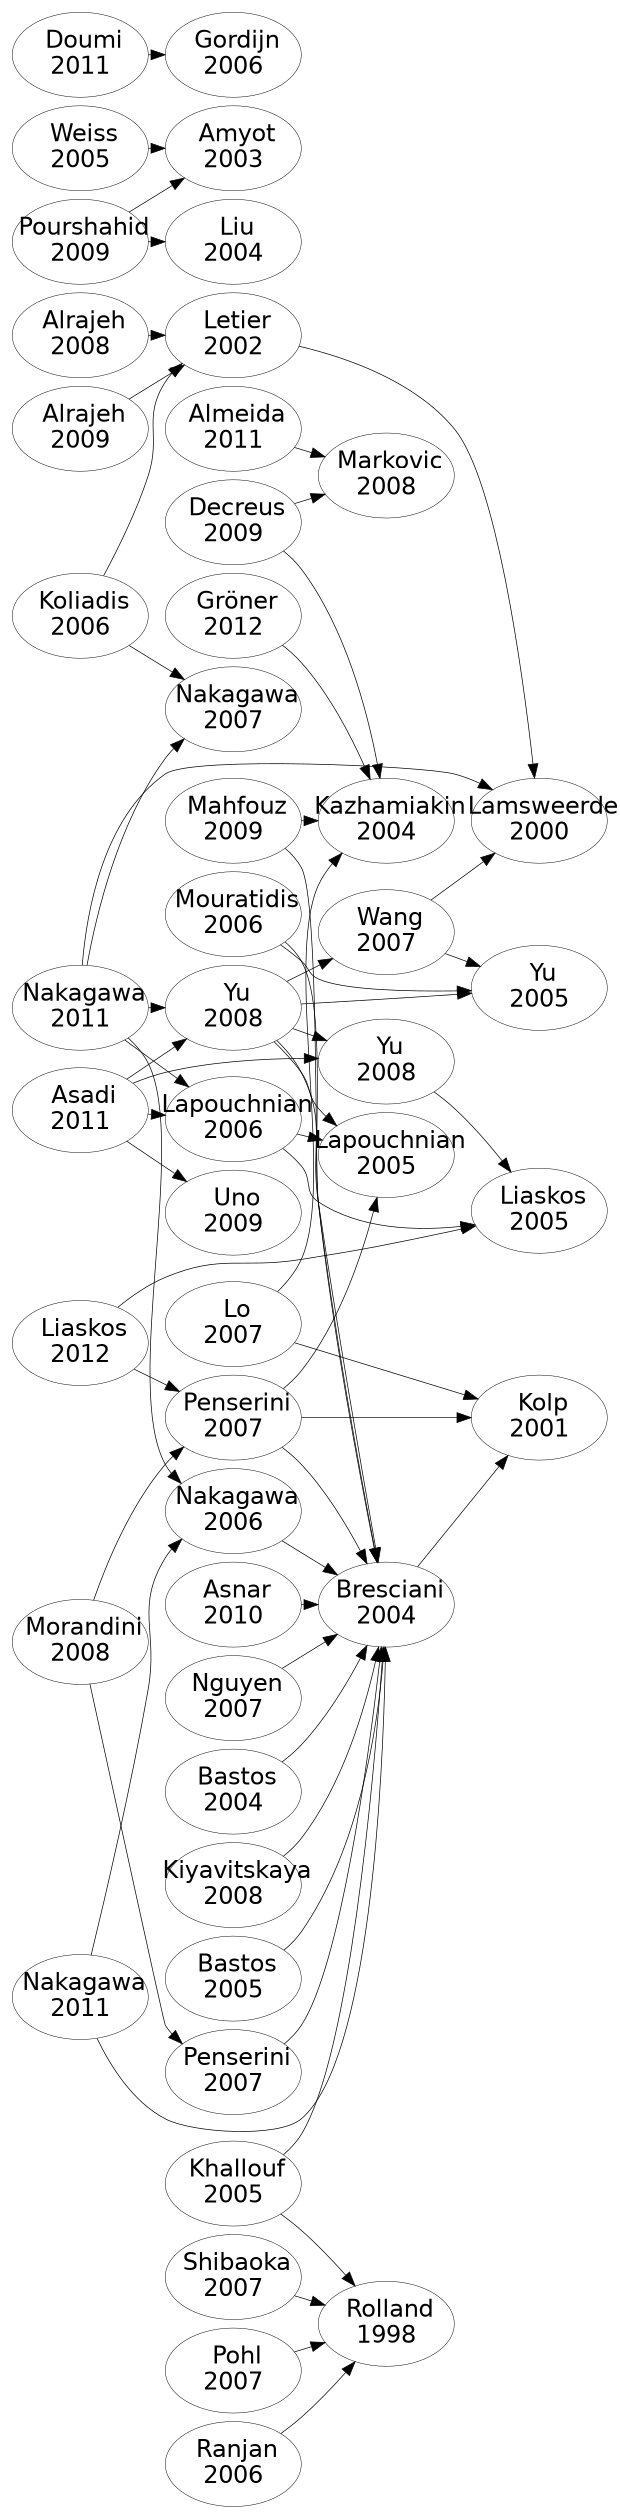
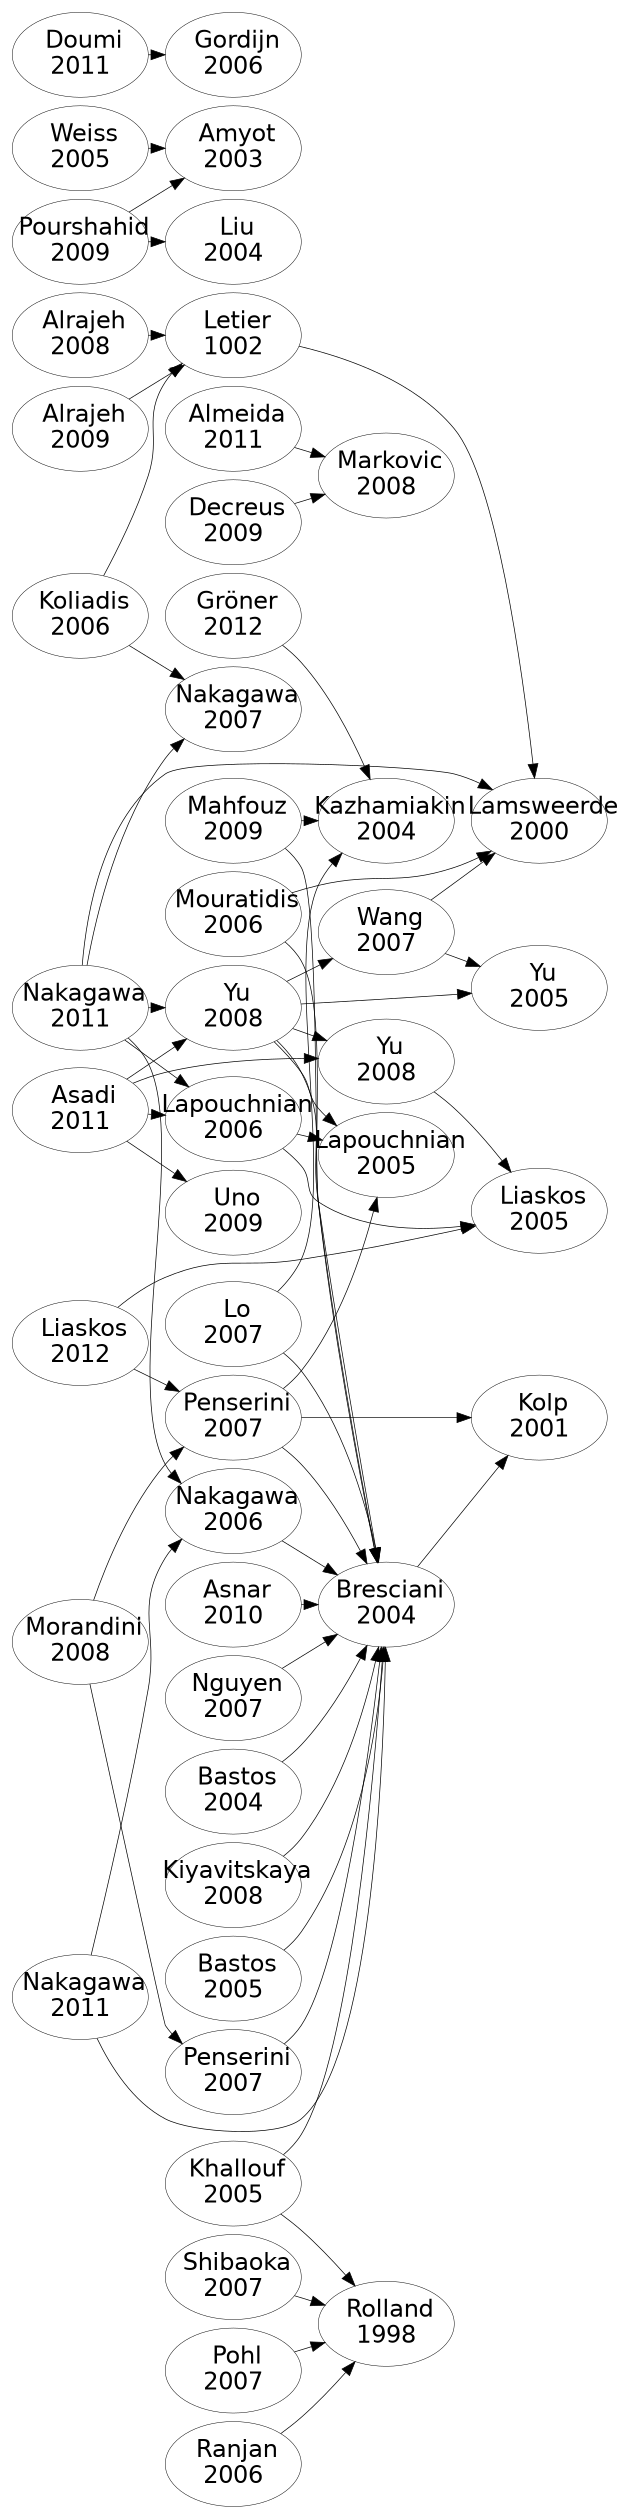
node "Letier 2002": label "Letier 2002" -> "Letier 1002"
edge "Decreus 2009" -> "Kazhamiakin 2004": removed
edge "Mouratidis 2006" -> "Yu 2005": now "Mouratidis 2006" -> "Lamsweerde 2000"
edge "Lo 2007" -> "Kolp 2001": now "Lo 2007" -> "Bresciani 2004"
